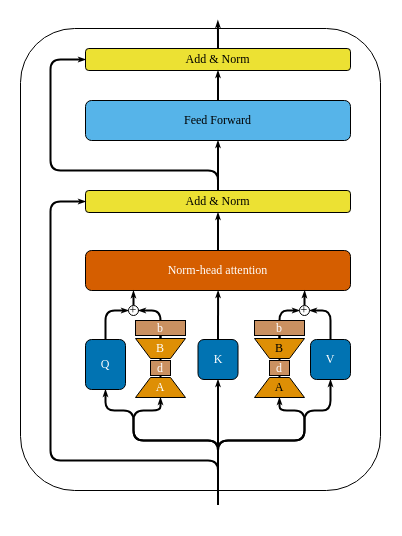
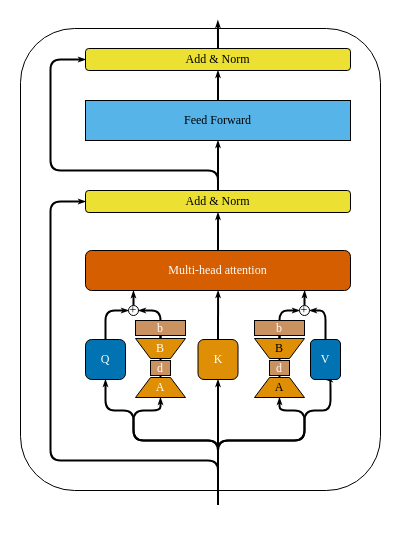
node "Feed Forward": shape rounded rectangle -> rectangle
node "Norm-head attention": label "Norm-head attention" -> "Multi-head attention"
node "K": fillcolor #0173b2 -> #de8f05
node "V": size 40x40 -> 30x40
node "Q": size 40x50 -> 40x40
